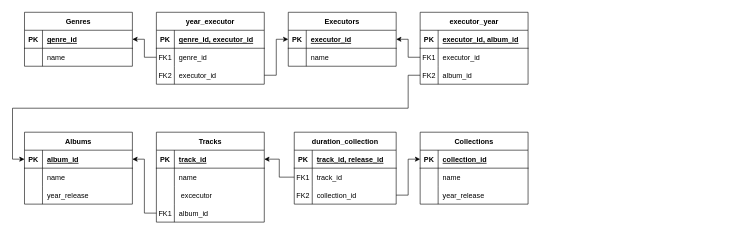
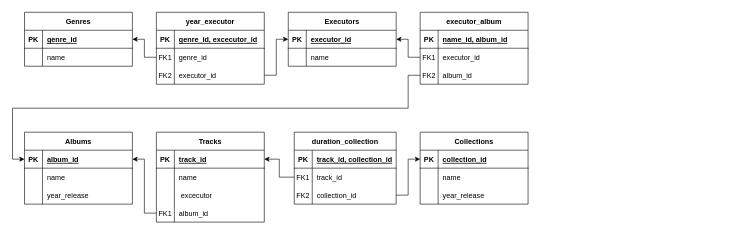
node "executor_year": label "executor_year" -> "executor_album"
node "genre_id, executor_id": label "genre_id, executor_id" -> "genre_id, excecutor_id"
node "executor_id, album_id": label "executor_id, album_id" -> "name_id, album_id"
node "track_id, release_id": label "track_id, release_id" -> "track_id, collection_id"
